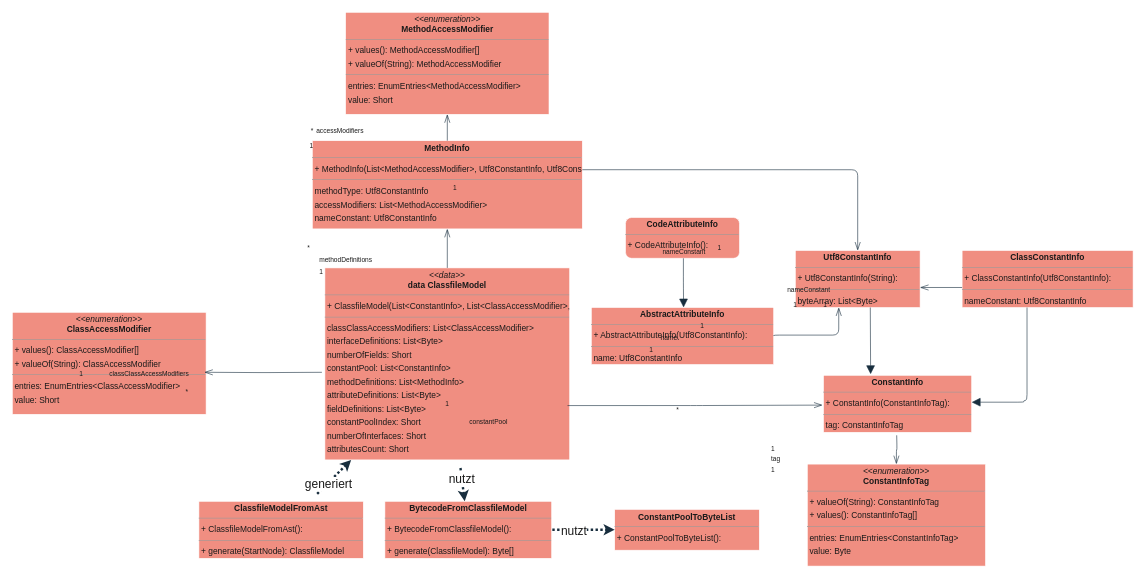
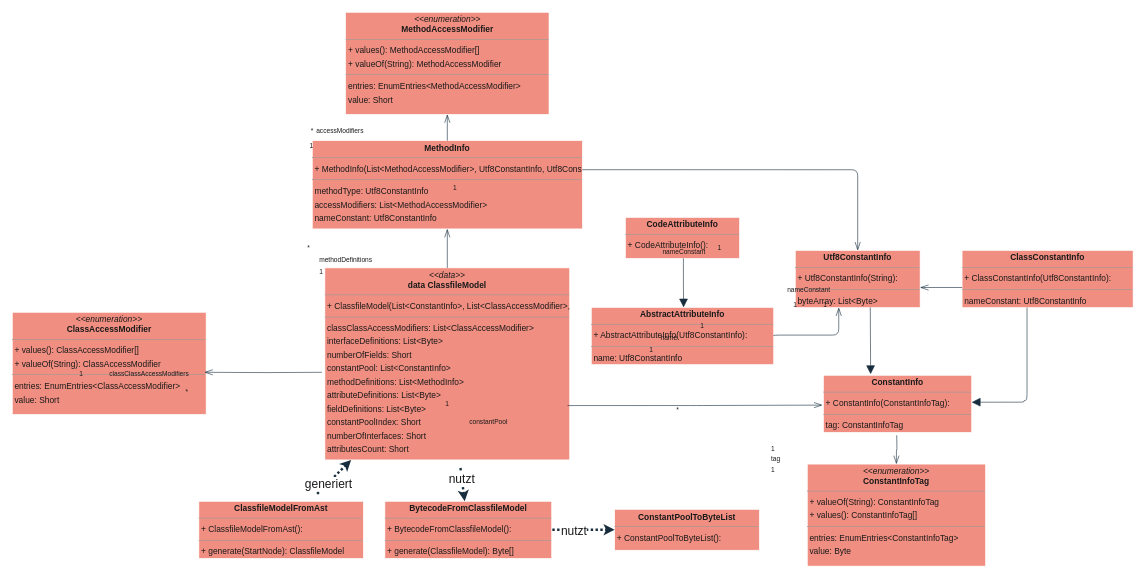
node "CodeAttributeInfo + CodeAttributeInfo():": shape rounded rectangle -> rectangle
